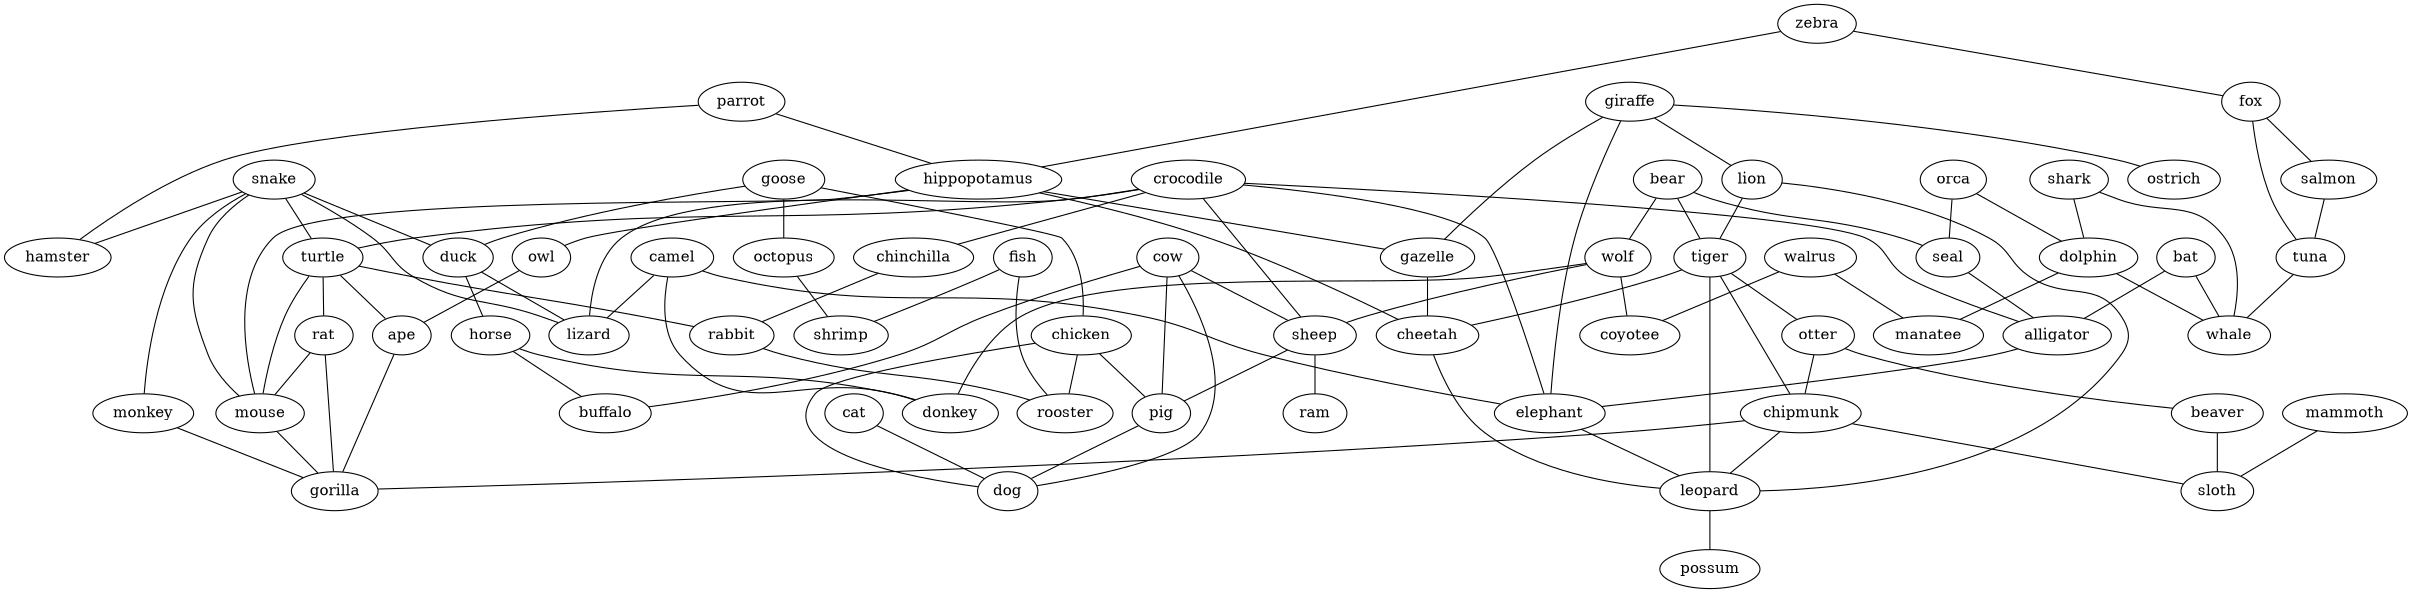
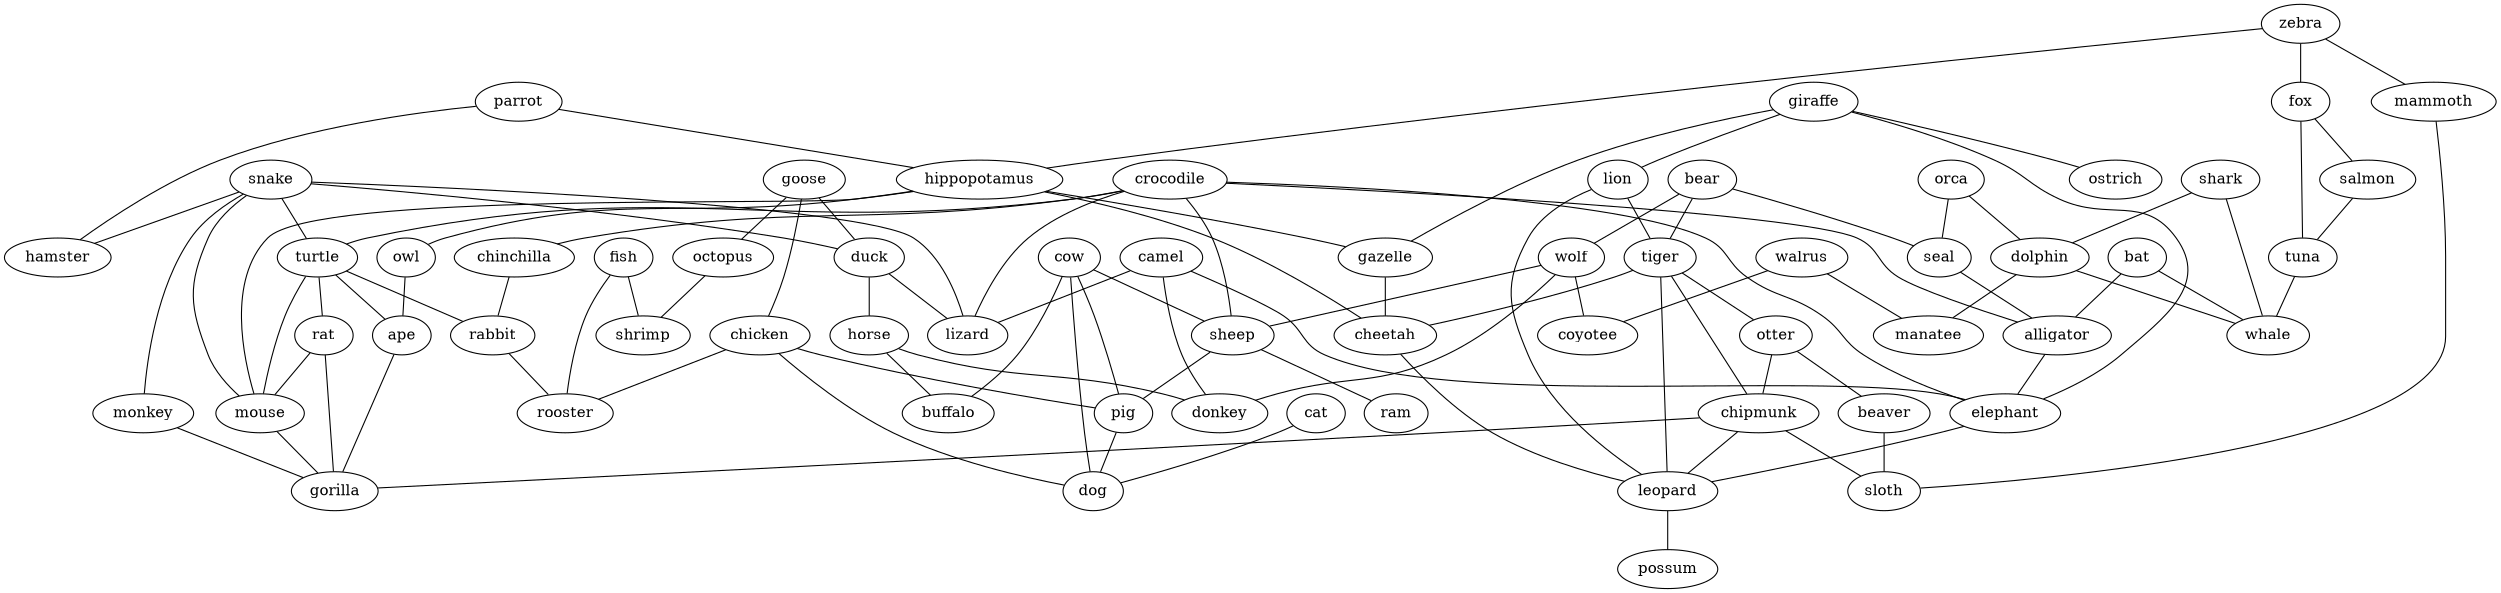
edge "zebra" -- "mammoth": added
